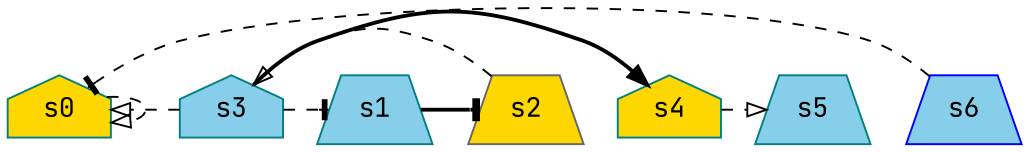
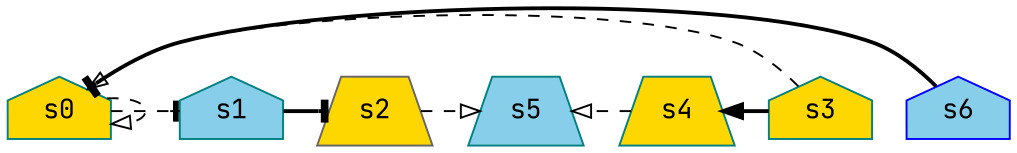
edge "s6" -> "s0": style dashed -> bold
edge "s2" -> "s3": now "s2" -> "s5"
node "s3": fillcolor skyblue -> gold
edge "s3" -> "s1": now "s0" -> "s1"
node "s1": shape trapezium -> house
node "s4": shape house -> trapezium
node "s6": shape trapezium -> house
